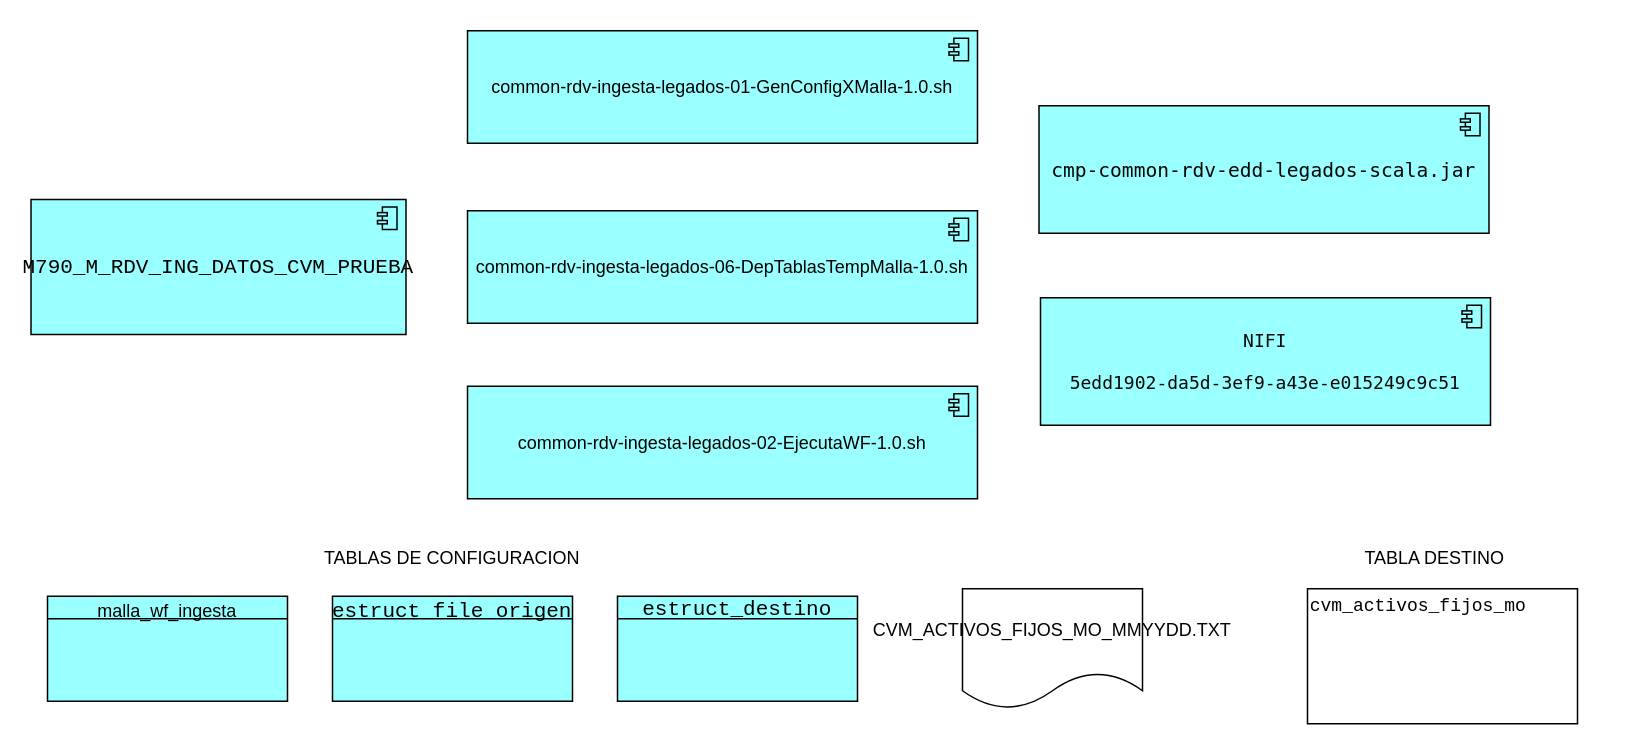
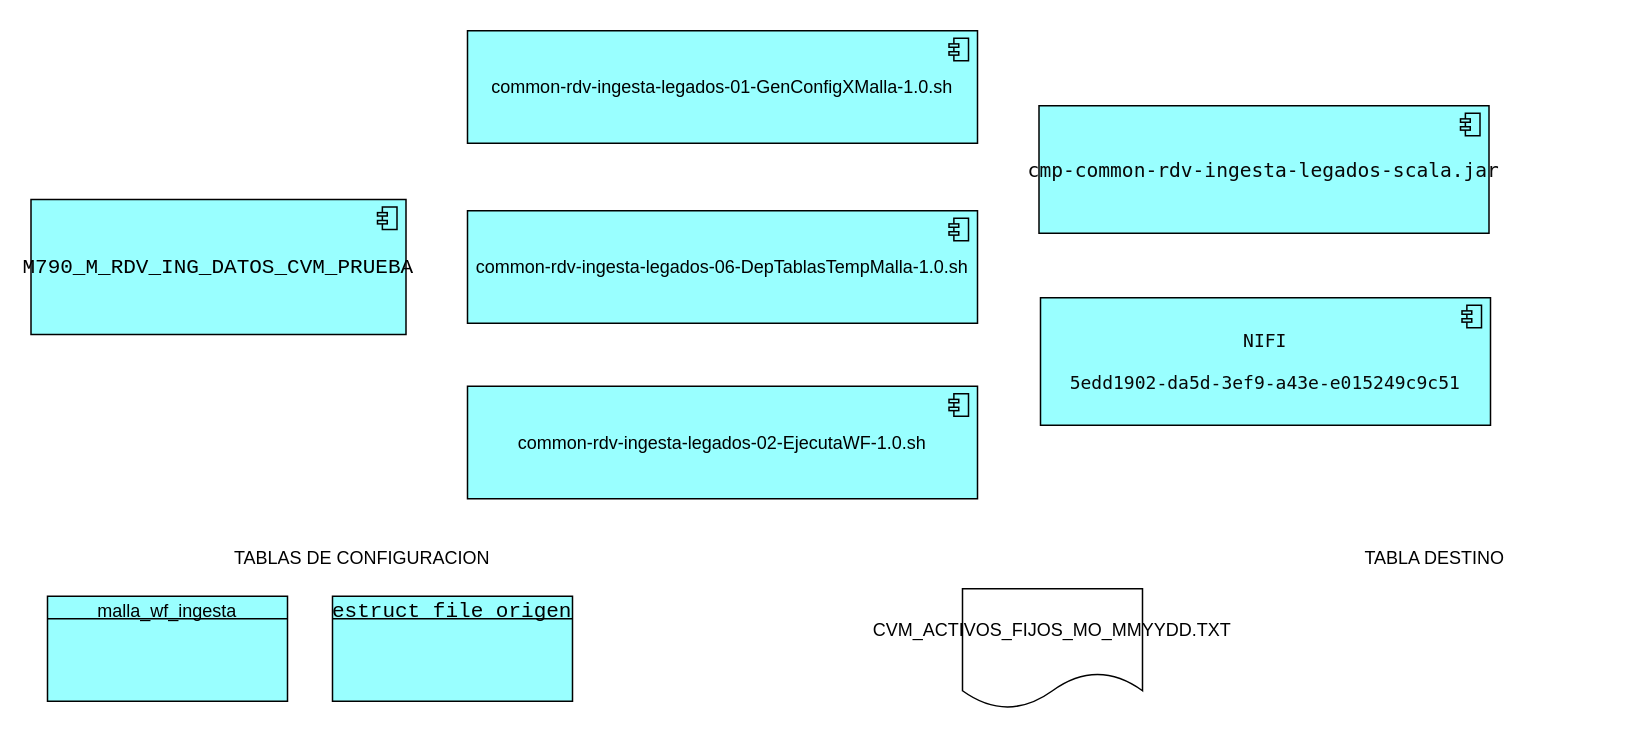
node "cmp-common-rdv-edd-legados-scala.jar": label "cmp-common-rdv-edd-legados-scala.jar" -> "cmp-common-rdv-ingesta-legados-scala.jar"
node "TABLAS DE CONFIGURACION": moved (452, 559) -> (362, 559)
node "estruct_destino": removed
node "cvm_activos_fijos_mo": removed
